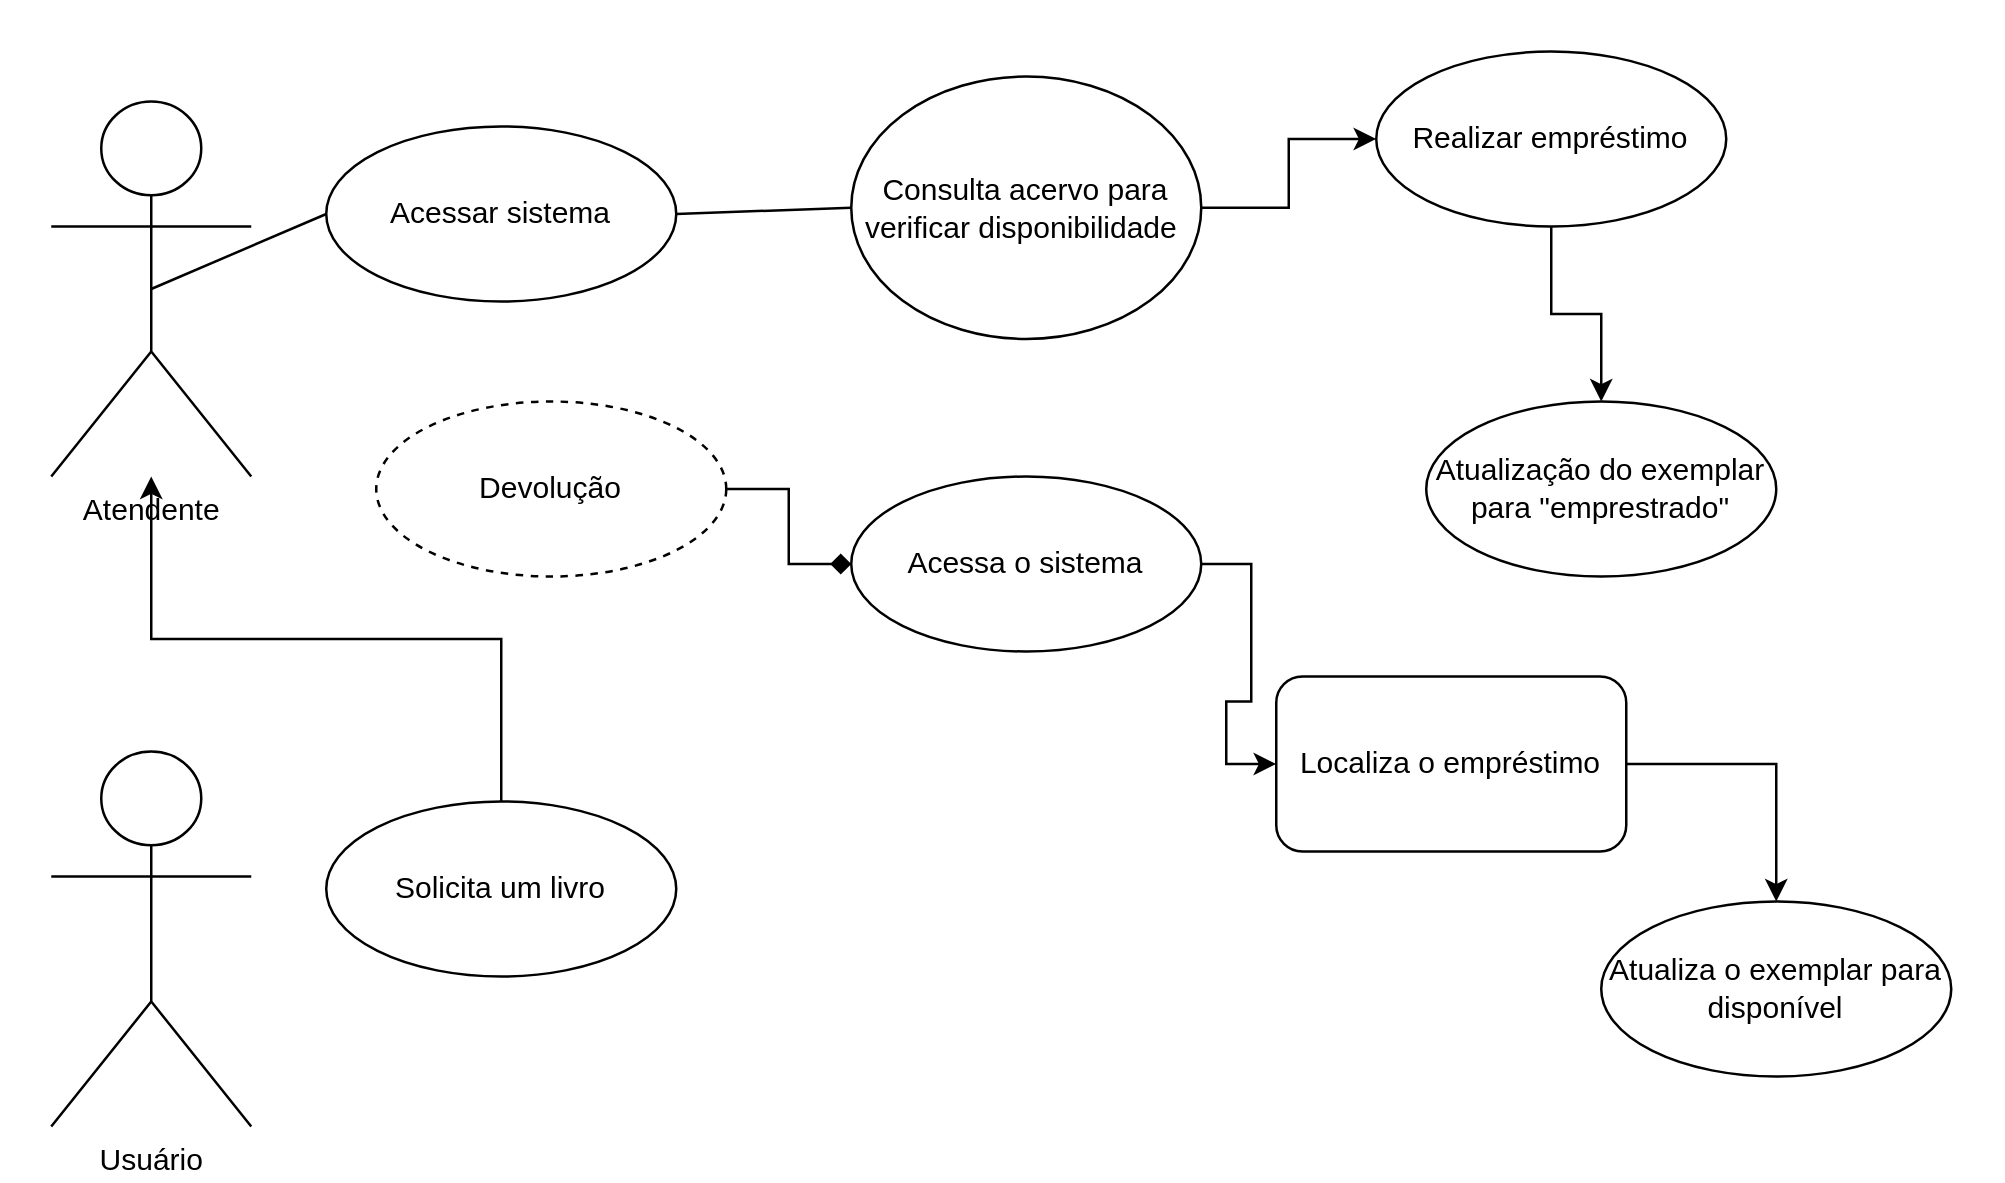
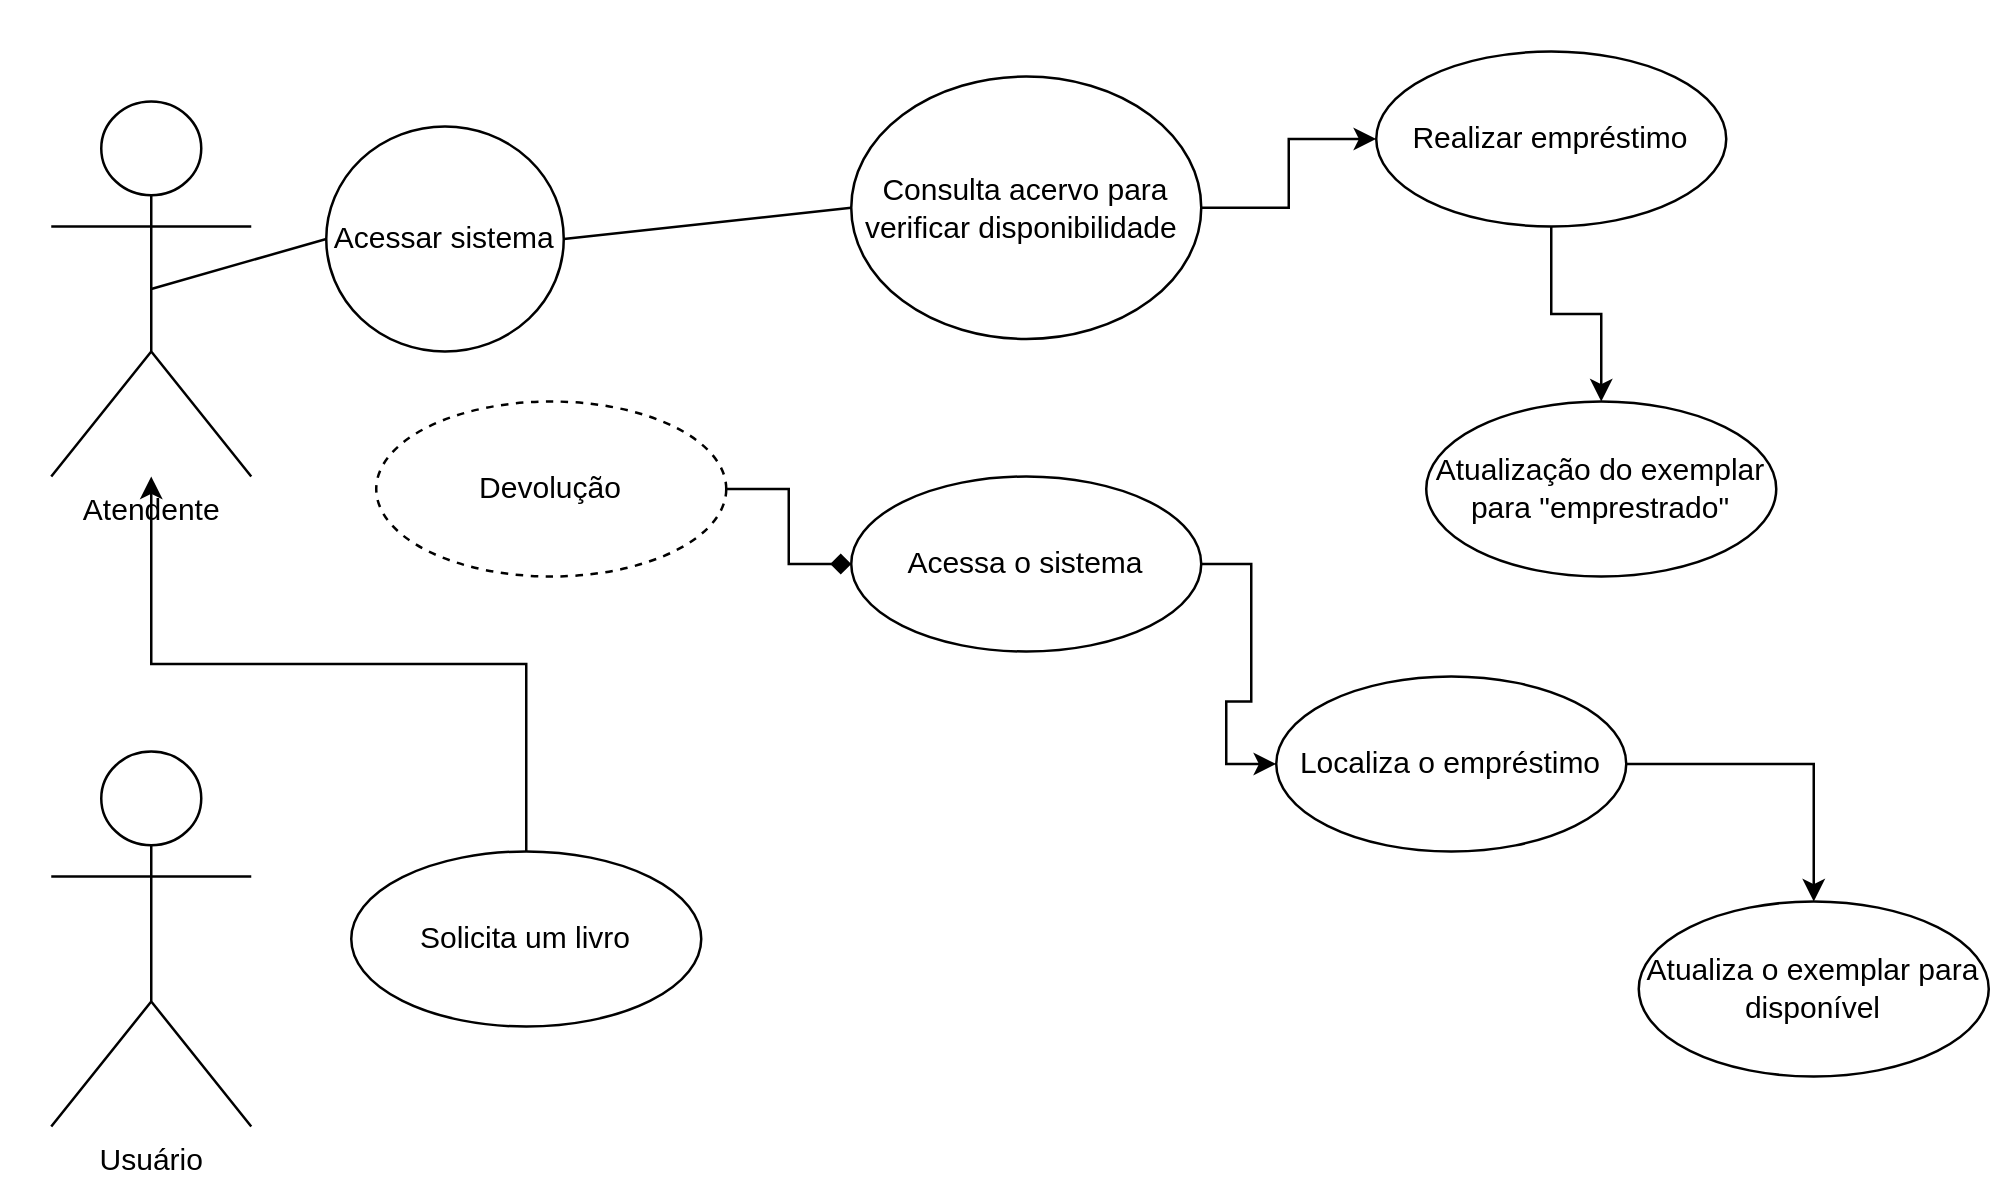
node "Acessar sistema": size 350x175 -> 238x225
node "Localiza o empréstimo": shape rounded rectangle -> ellipse
node "Solicita um livro": moved (501, 889) -> (526, 939)
node "Atualiza o exemplar para disponível": moved (1776, 989) -> (1814, 989)
